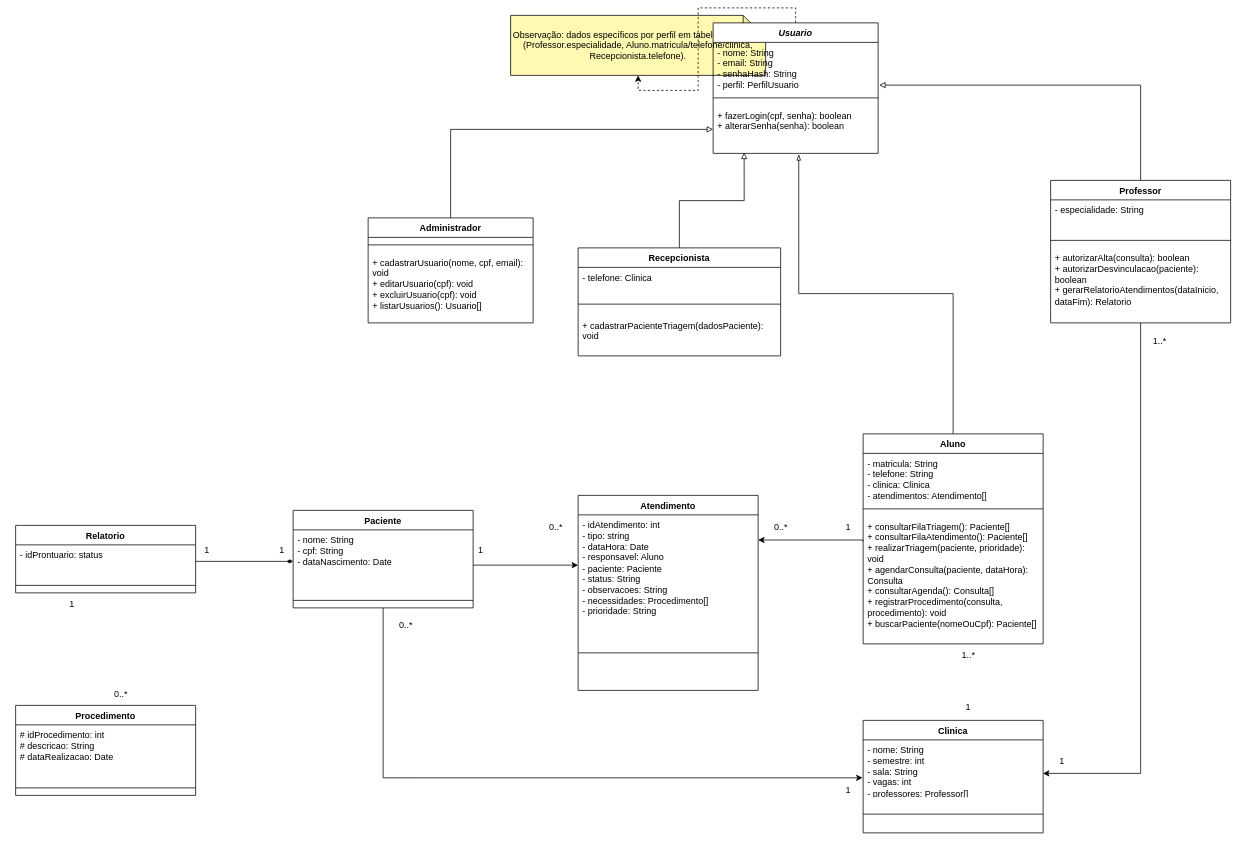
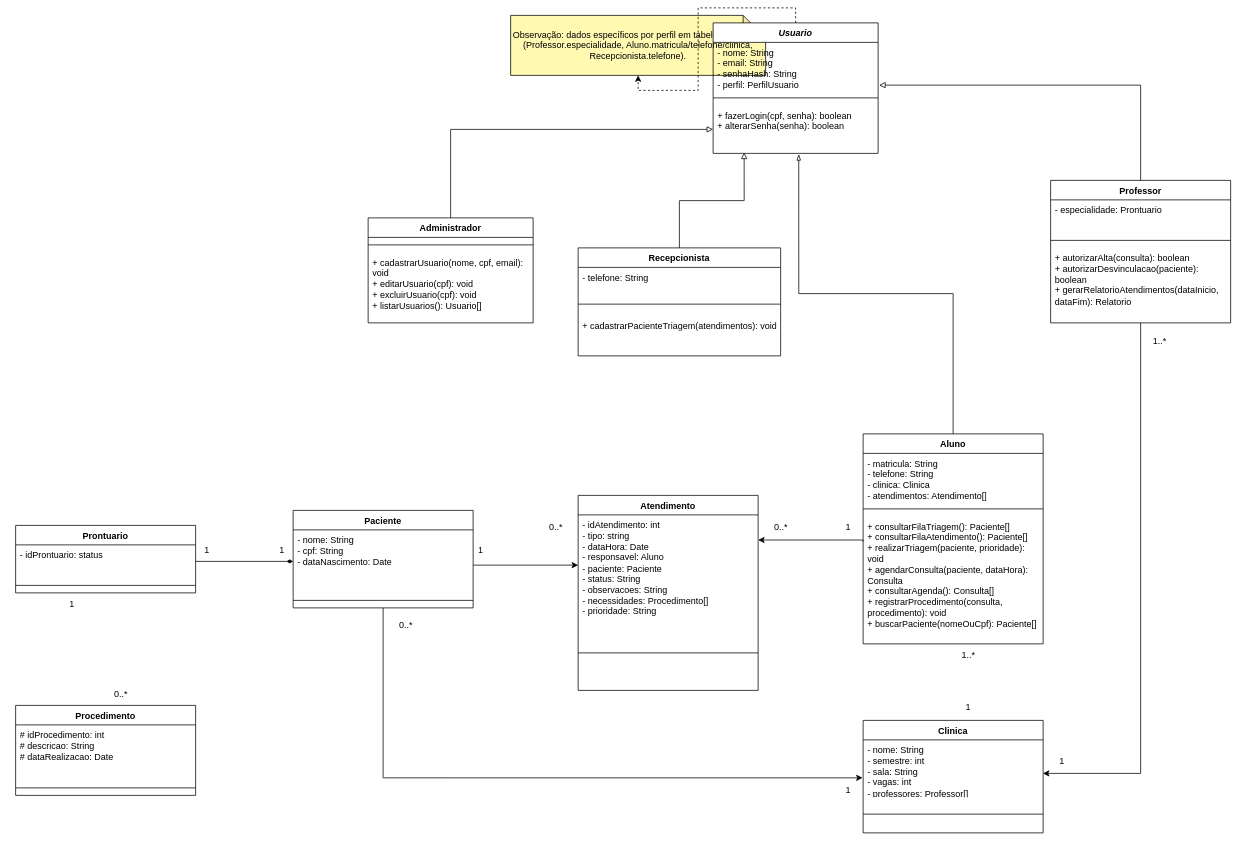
node "- especialidade: String": label "- especialidade: String" -> "- especialidade: Prontuario"
node "- telefone: Clinica": label "- telefone: Clinica" -> "- telefone: String"
node "+ cadastrarPacienteTriagem(dadosPaciente): void": label "+ cadastrarPacienteTriagem(dadosPaciente): void" -> "+ cadastrarPacienteTriagem(atendimentos): void"
node "Relatorio": label "Relatorio" -> "Prontuario"
